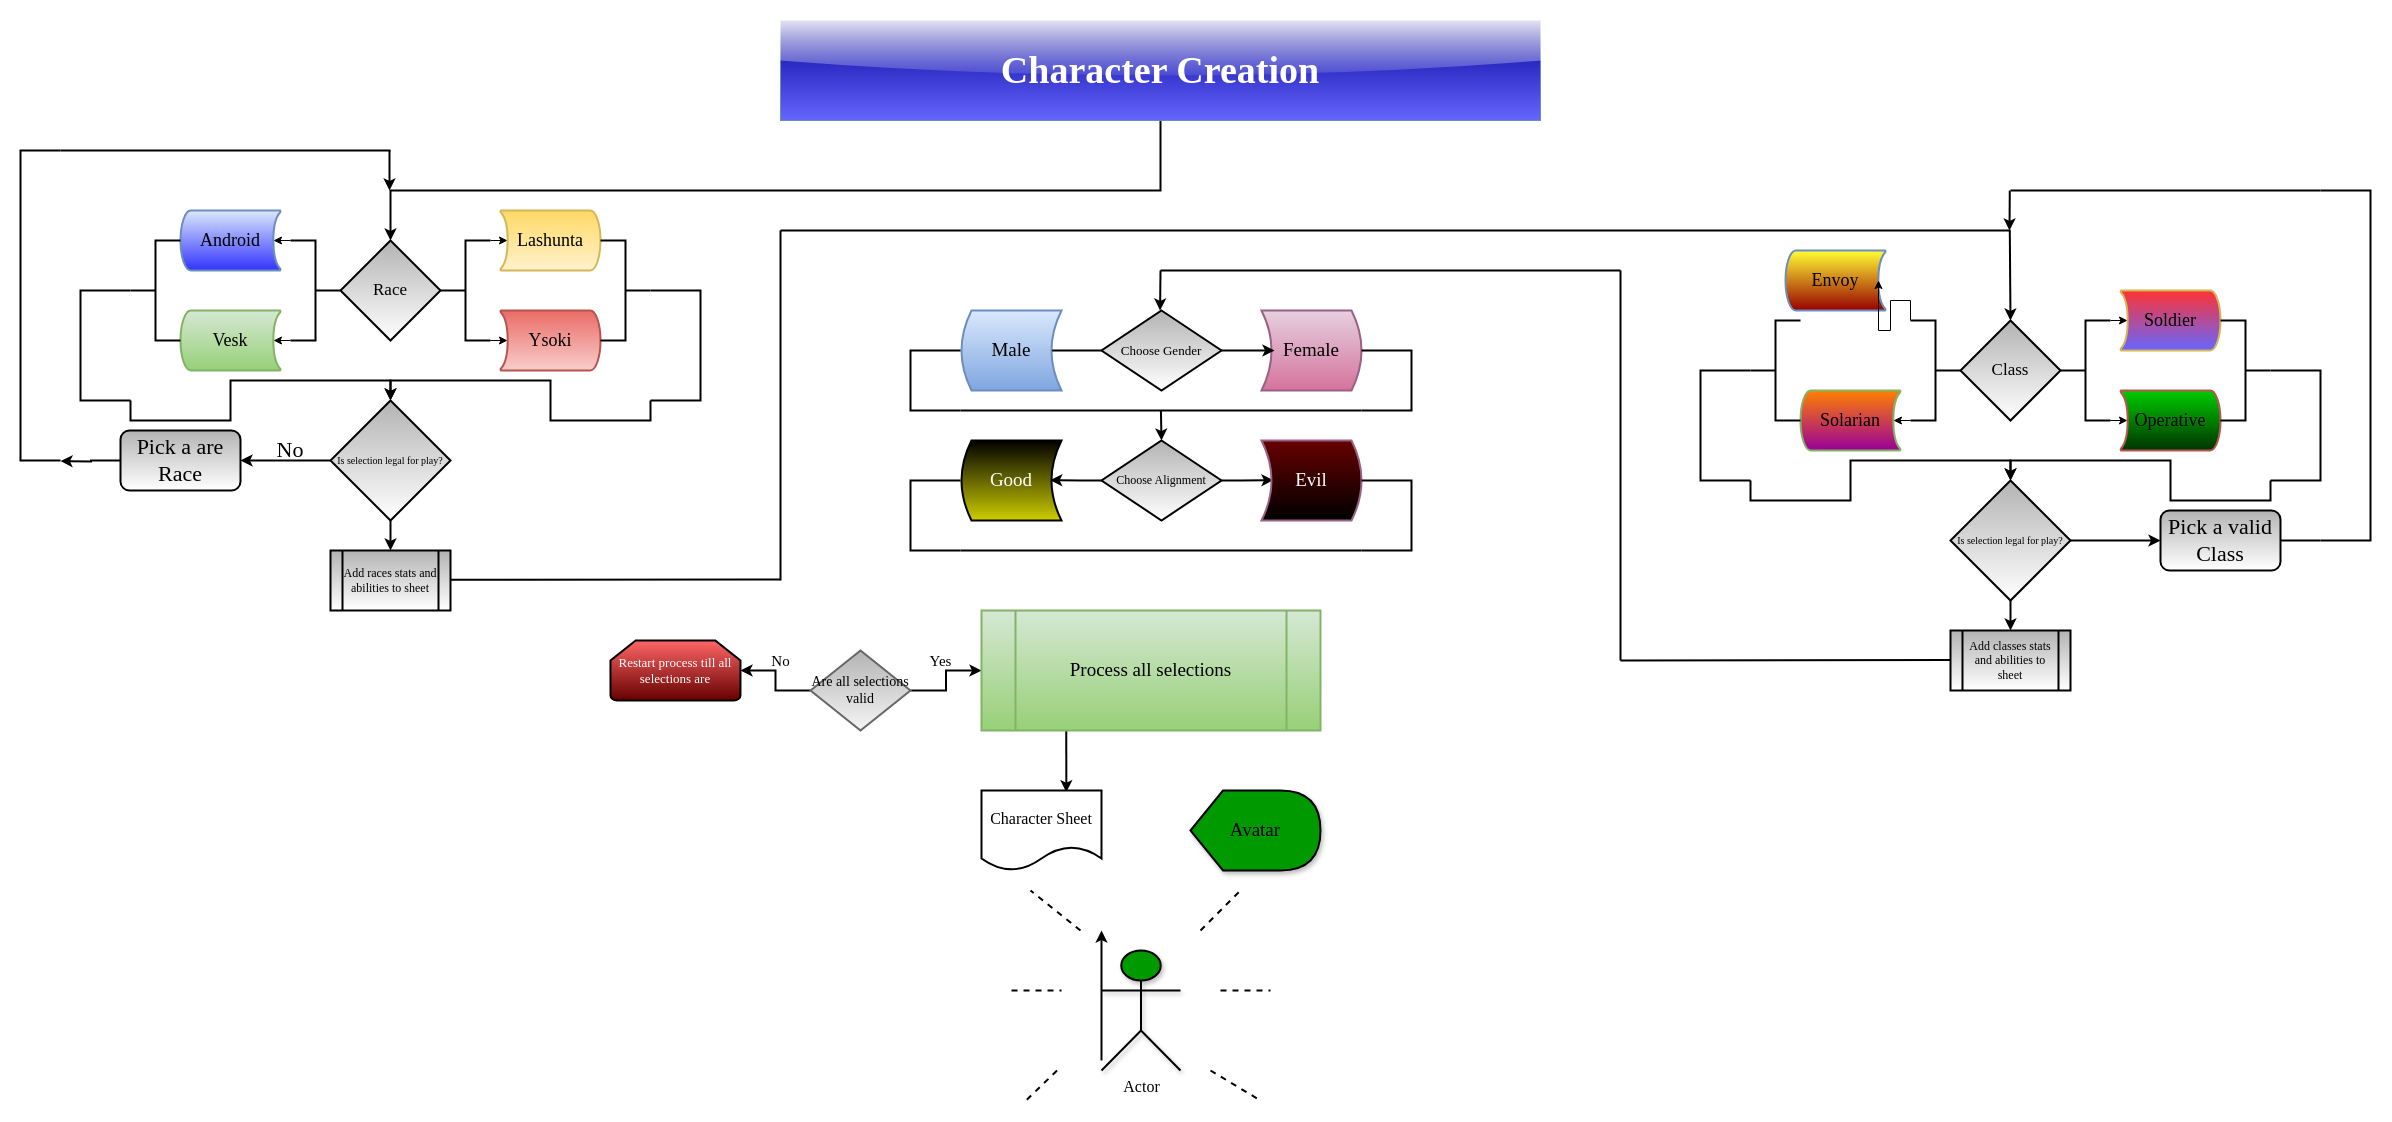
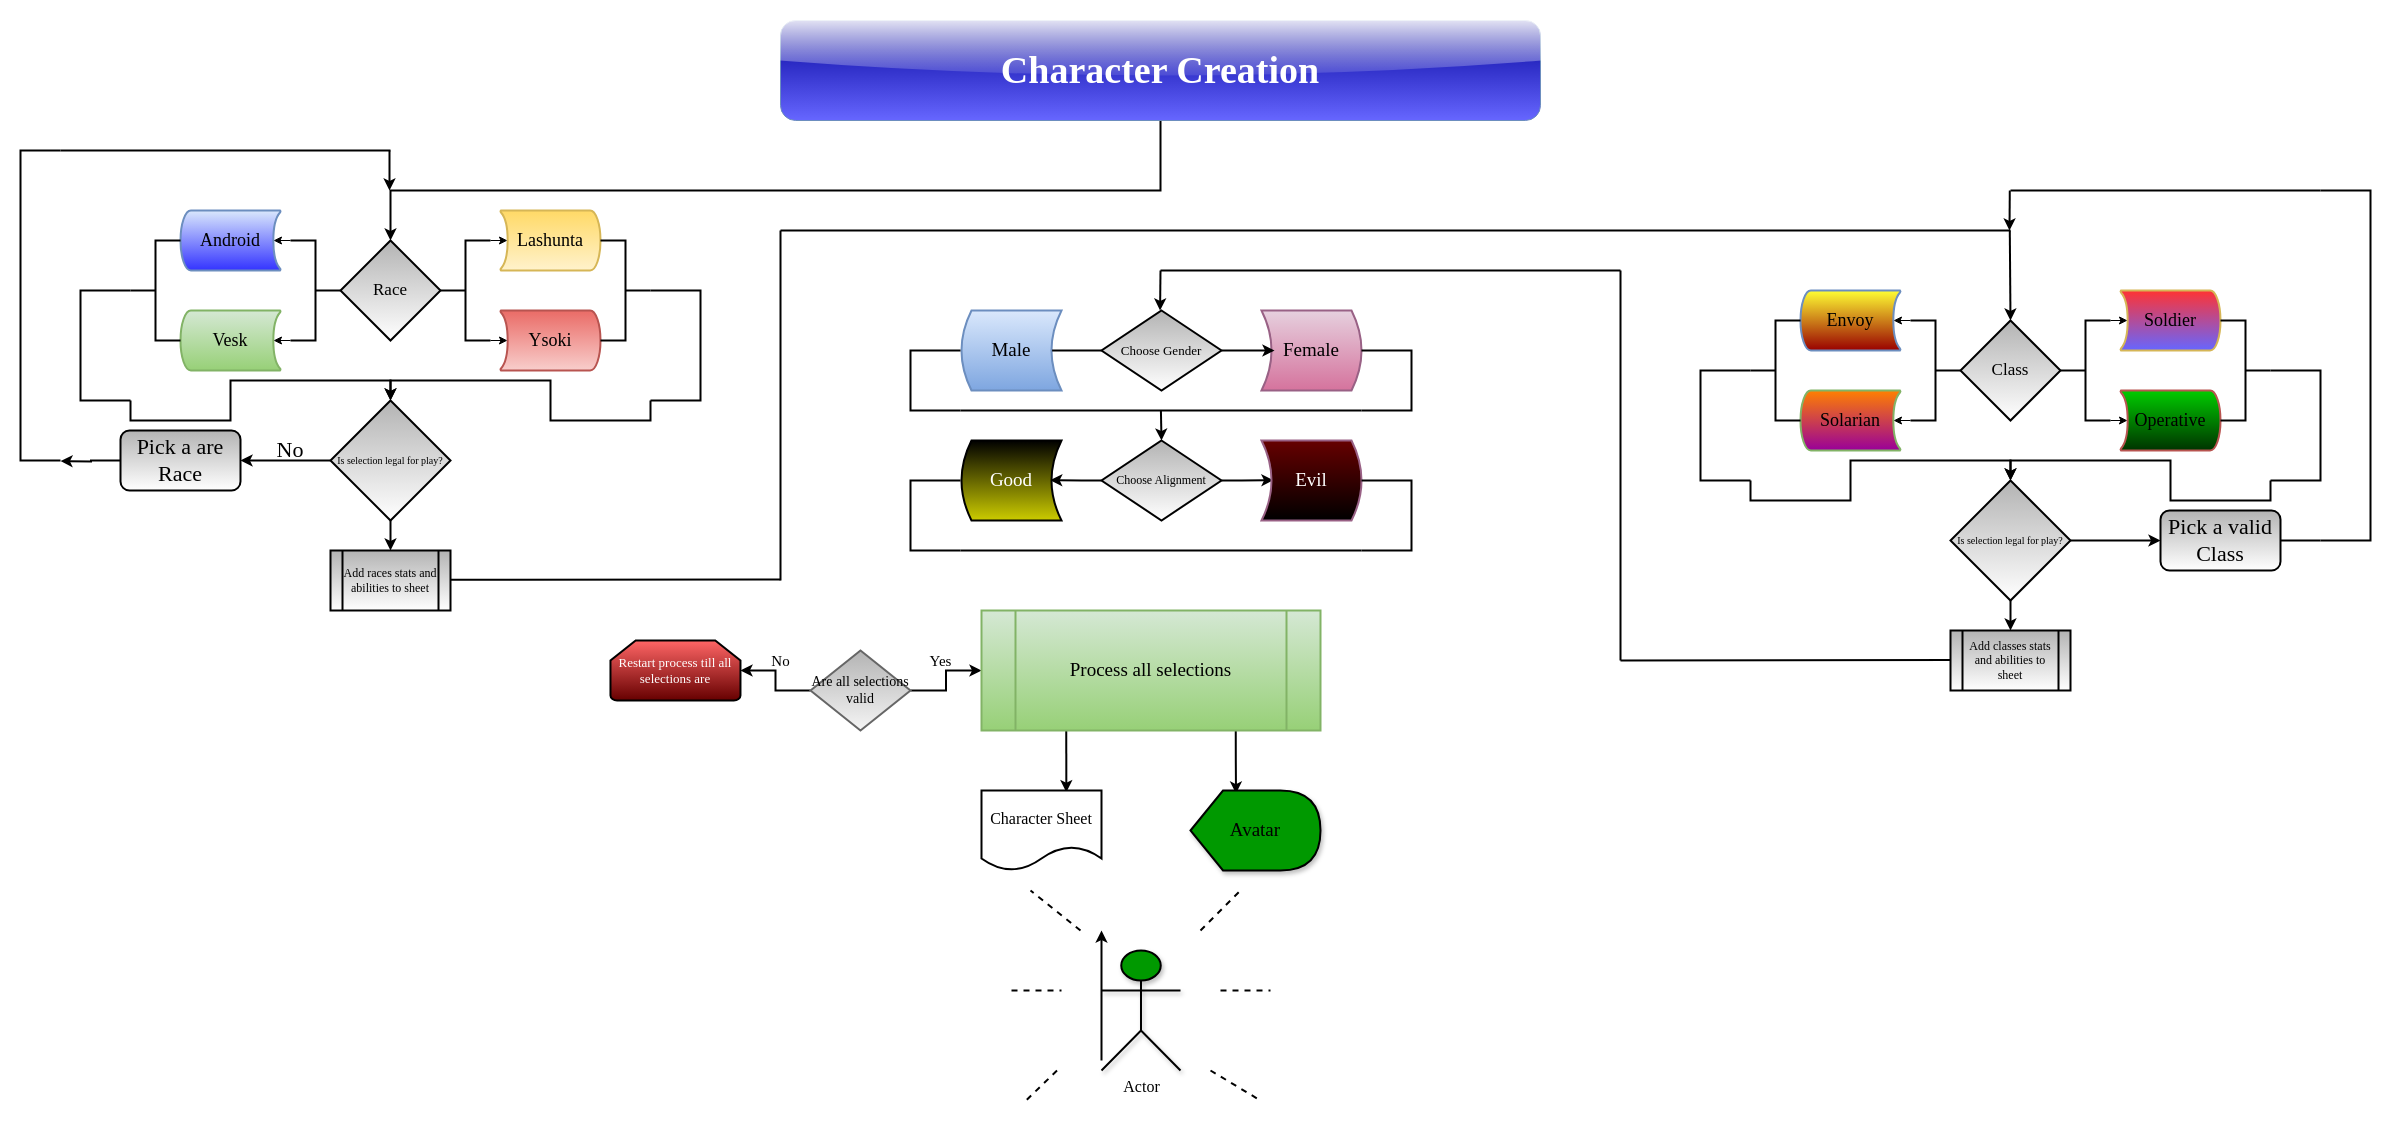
node "Character Creation": shape rectangle -> rounded rectangle
node "Envoy": moved (1836, 281) -> (1851, 321)
edge "Process all selections" -> "Avatar": added
